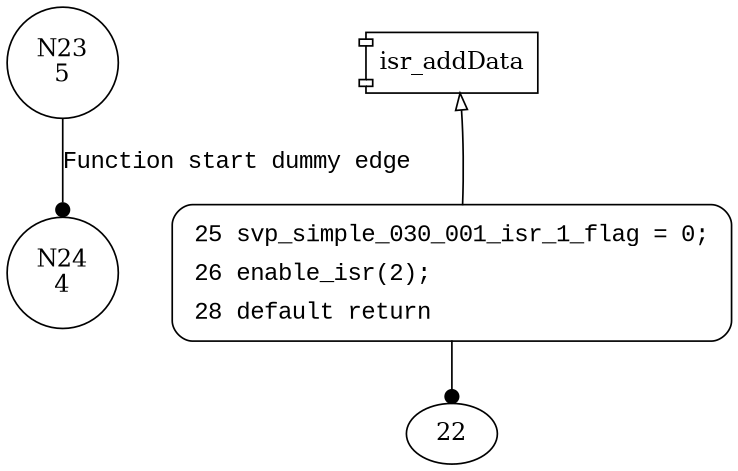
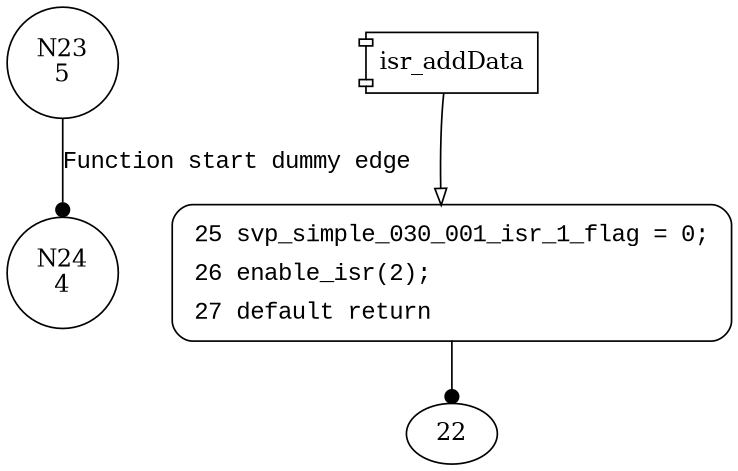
edge "25" -> "isr_addData": reversed
node "25": text "28" -> "27"
